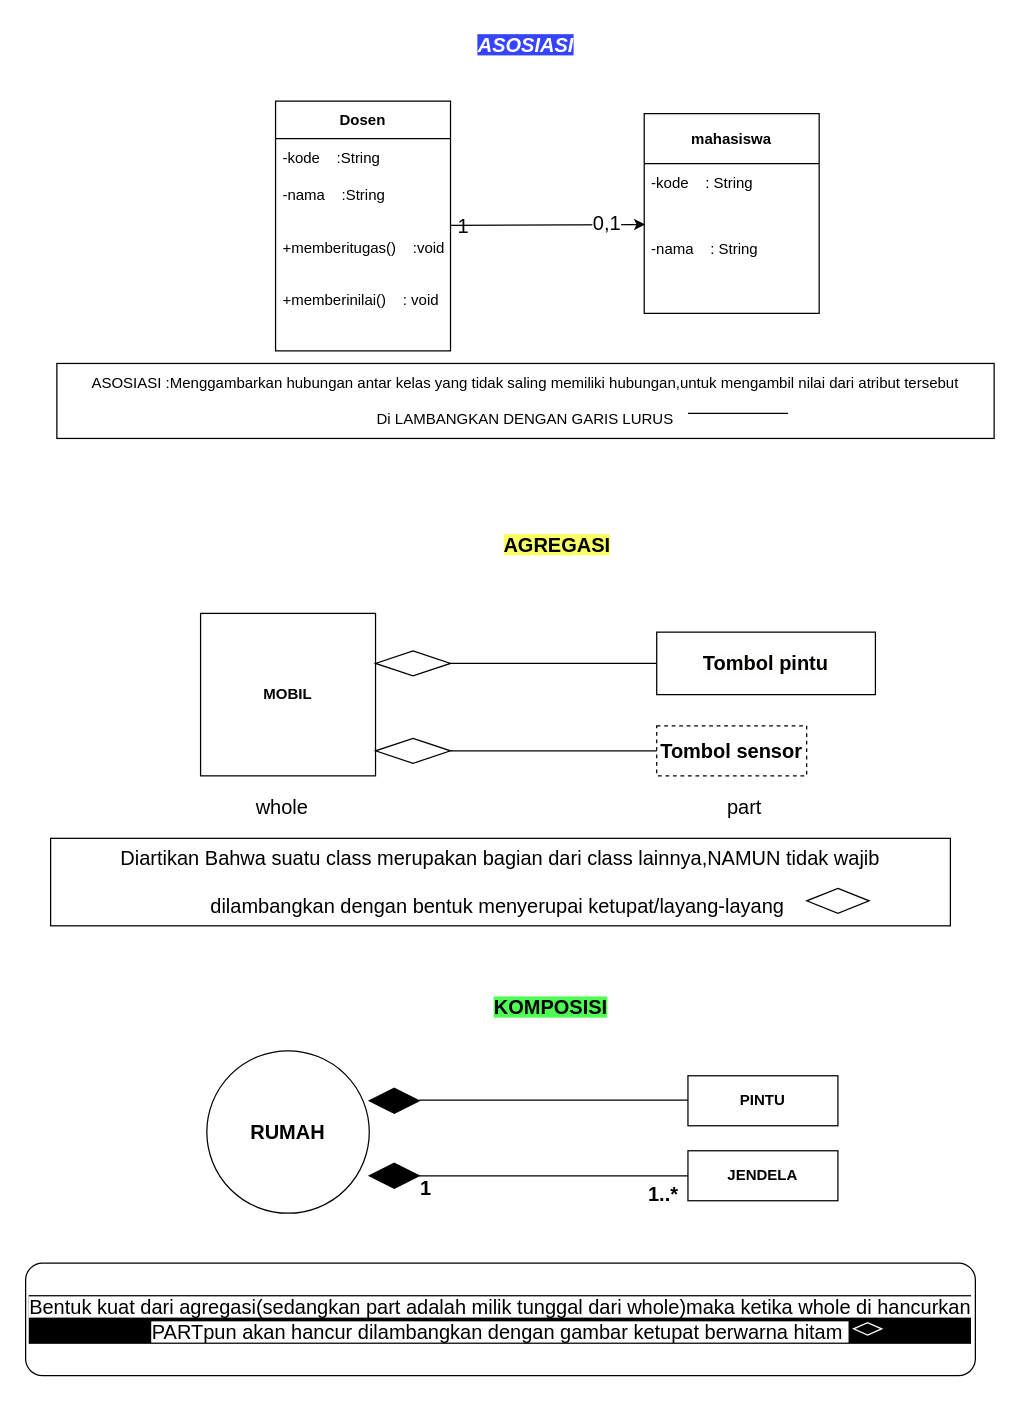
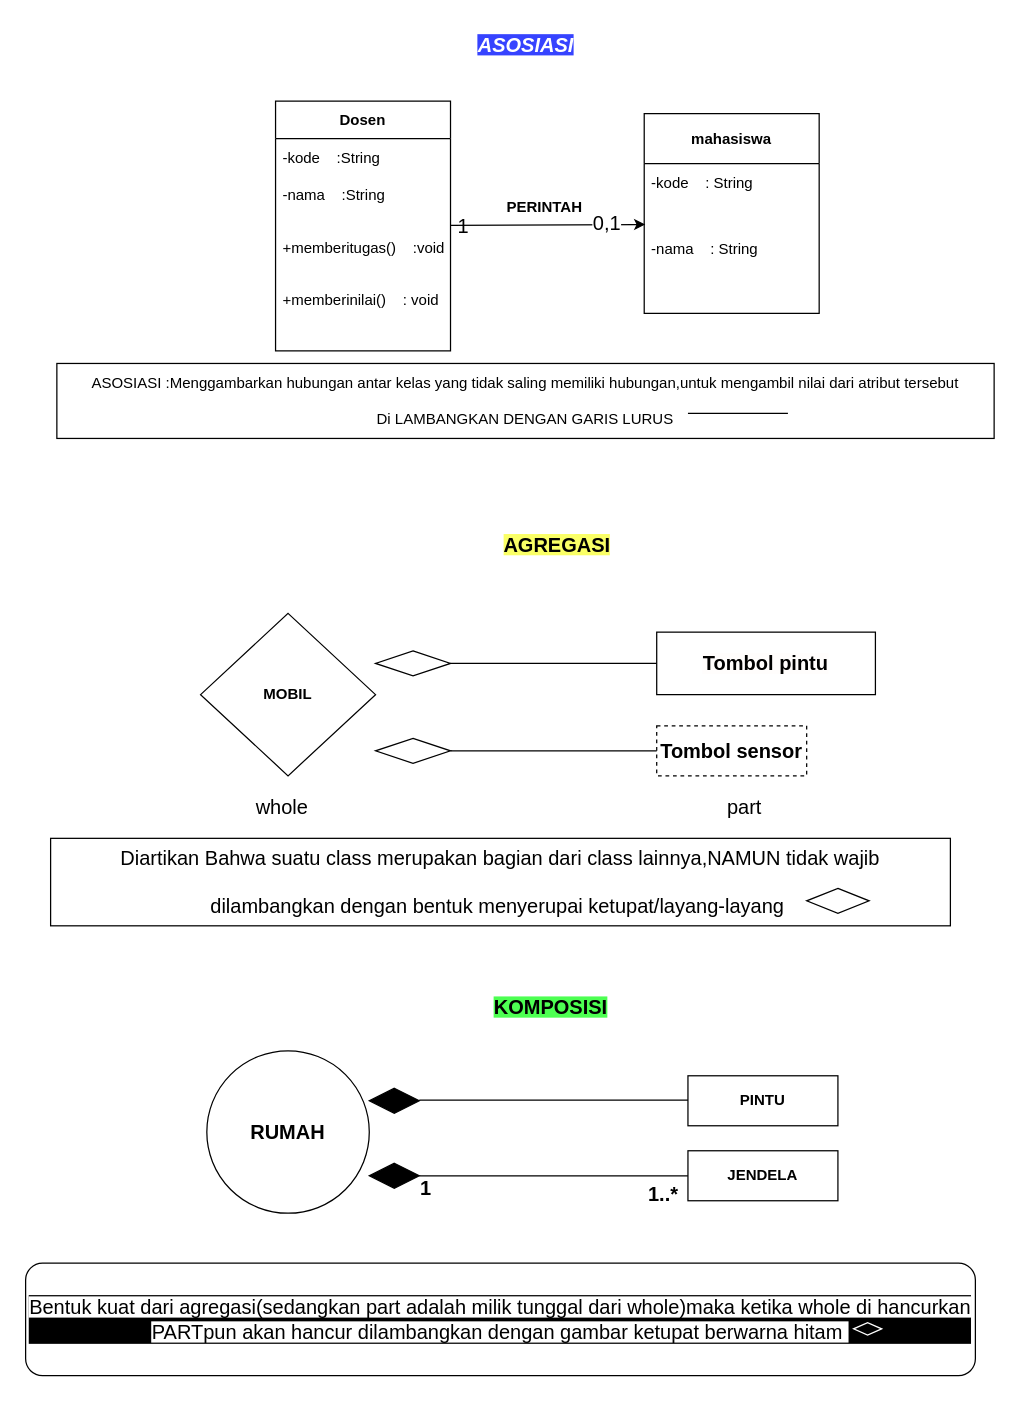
node "PERINTAH": added
node "MOBIL": shape rectangle -> diamond
